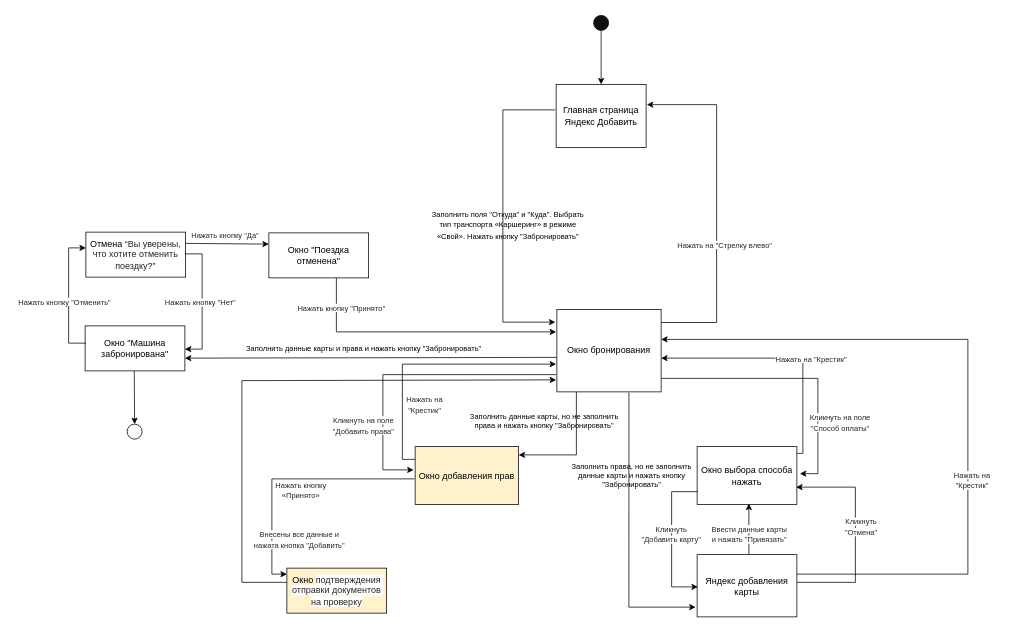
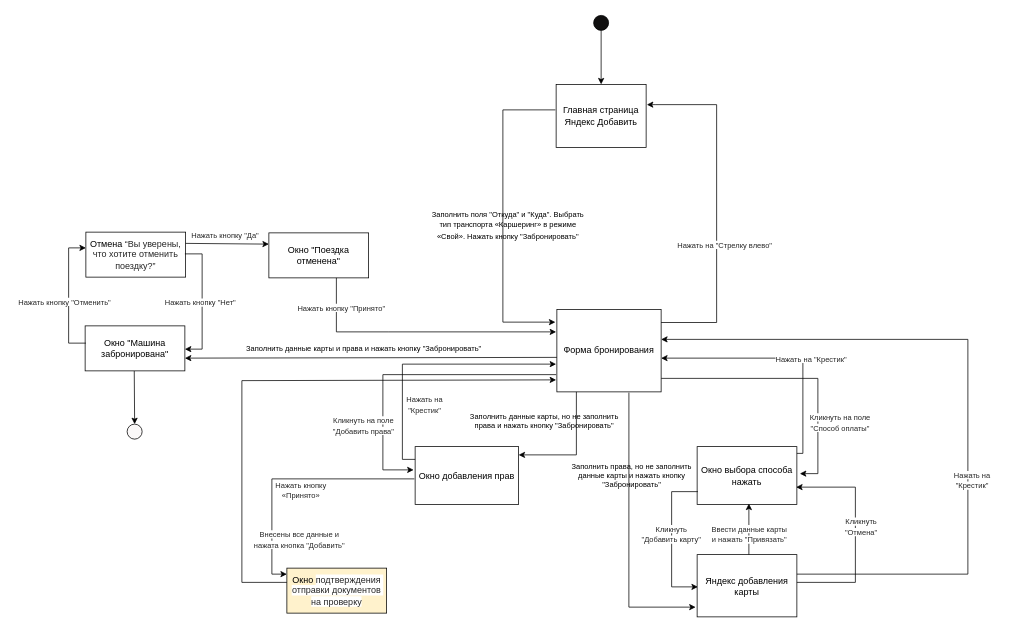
node "Окно бронирования": label "Окно бронирования" -> "Форма бронирования"
node "Окно добавления прав": fillcolor #fff2cc -> #ffffff
